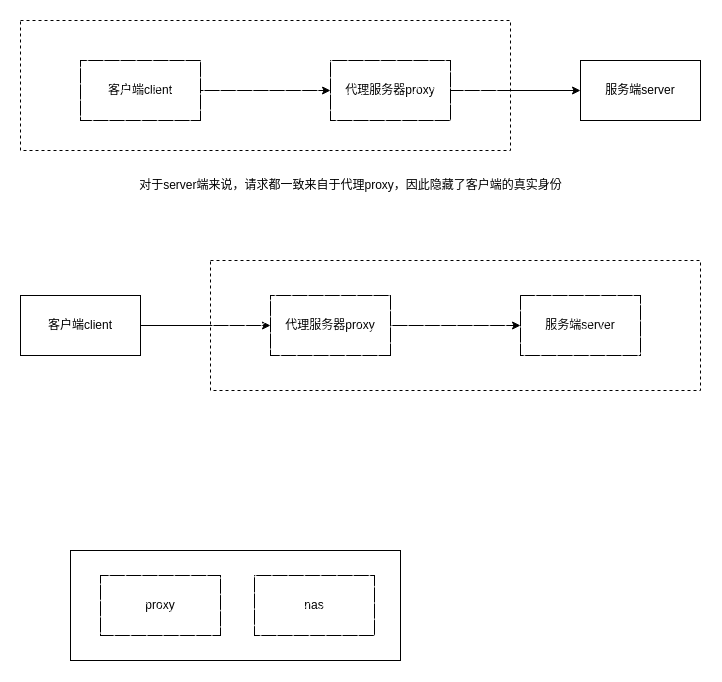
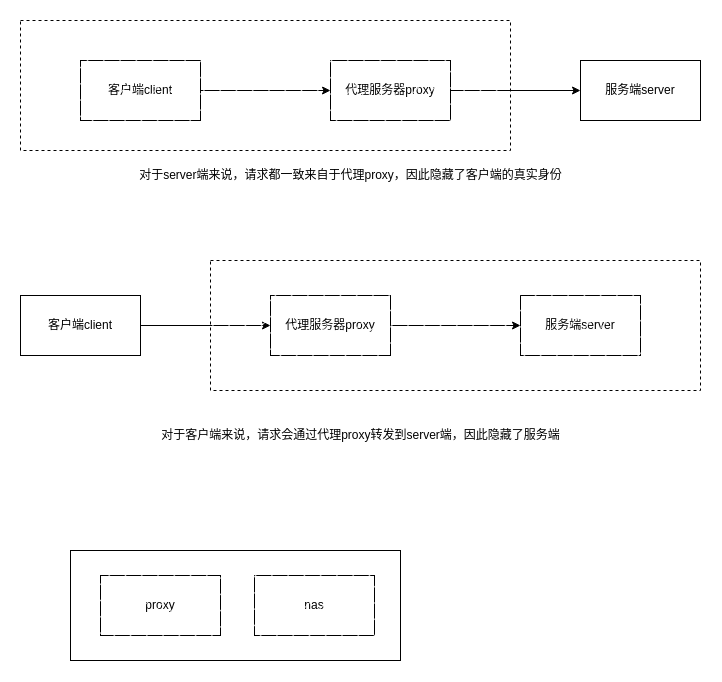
node "对于server端来说，请求都一致来自于代理proxy，因此隐藏了客户端的真实身份": moved (351, 186) -> (351, 176)
node "对于客户端来说，请求会通过代理proxy转发到server端，因此隐藏了服务端": added
